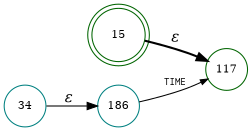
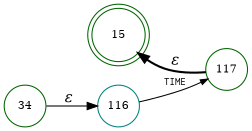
edge "15" -> "117": reversed
node "34": color teal -> darkgreen
node "186": label "186" -> "116"
